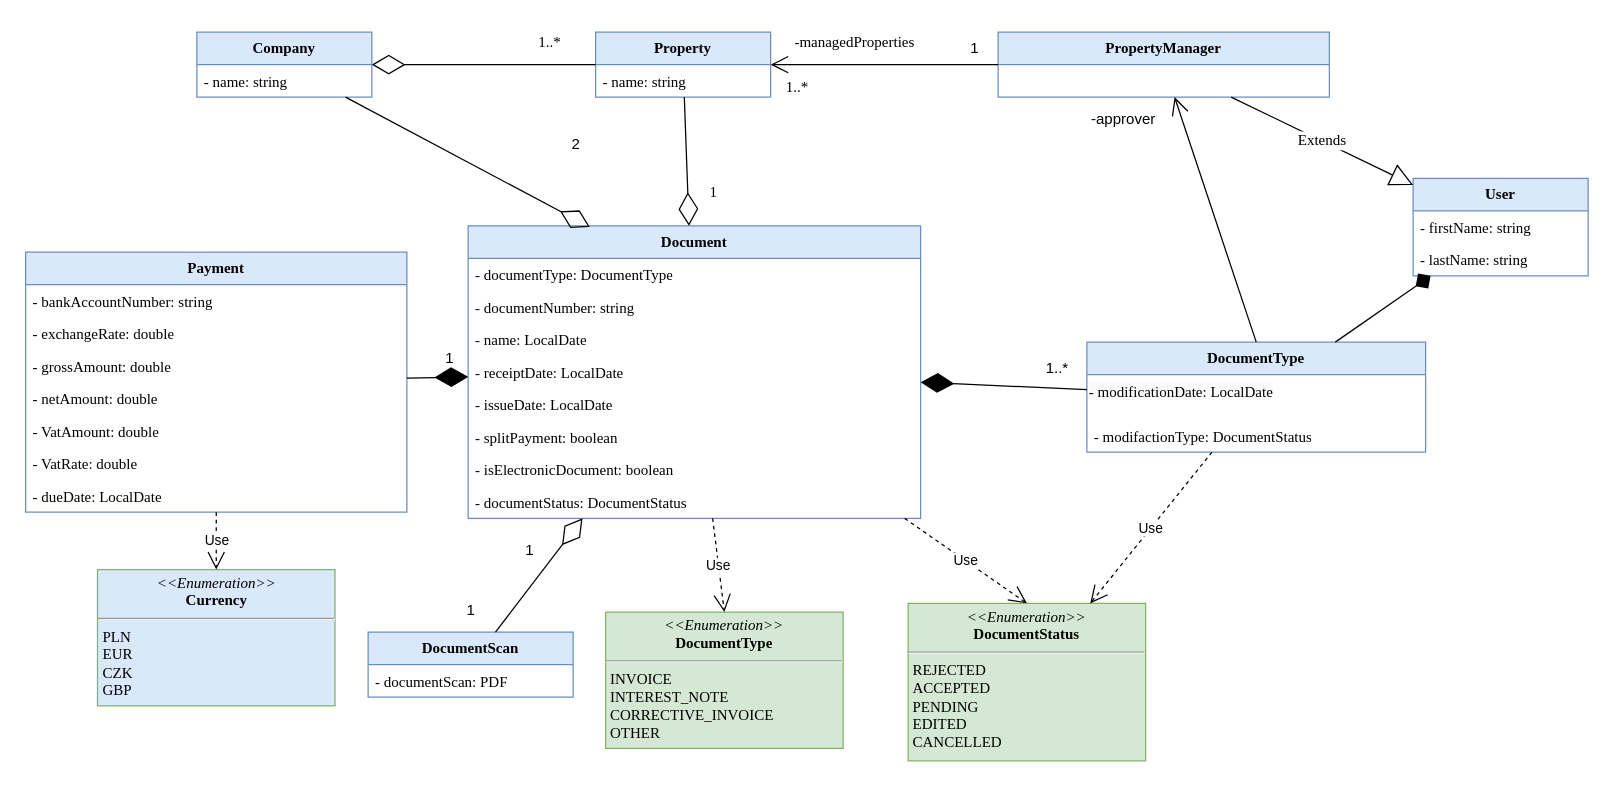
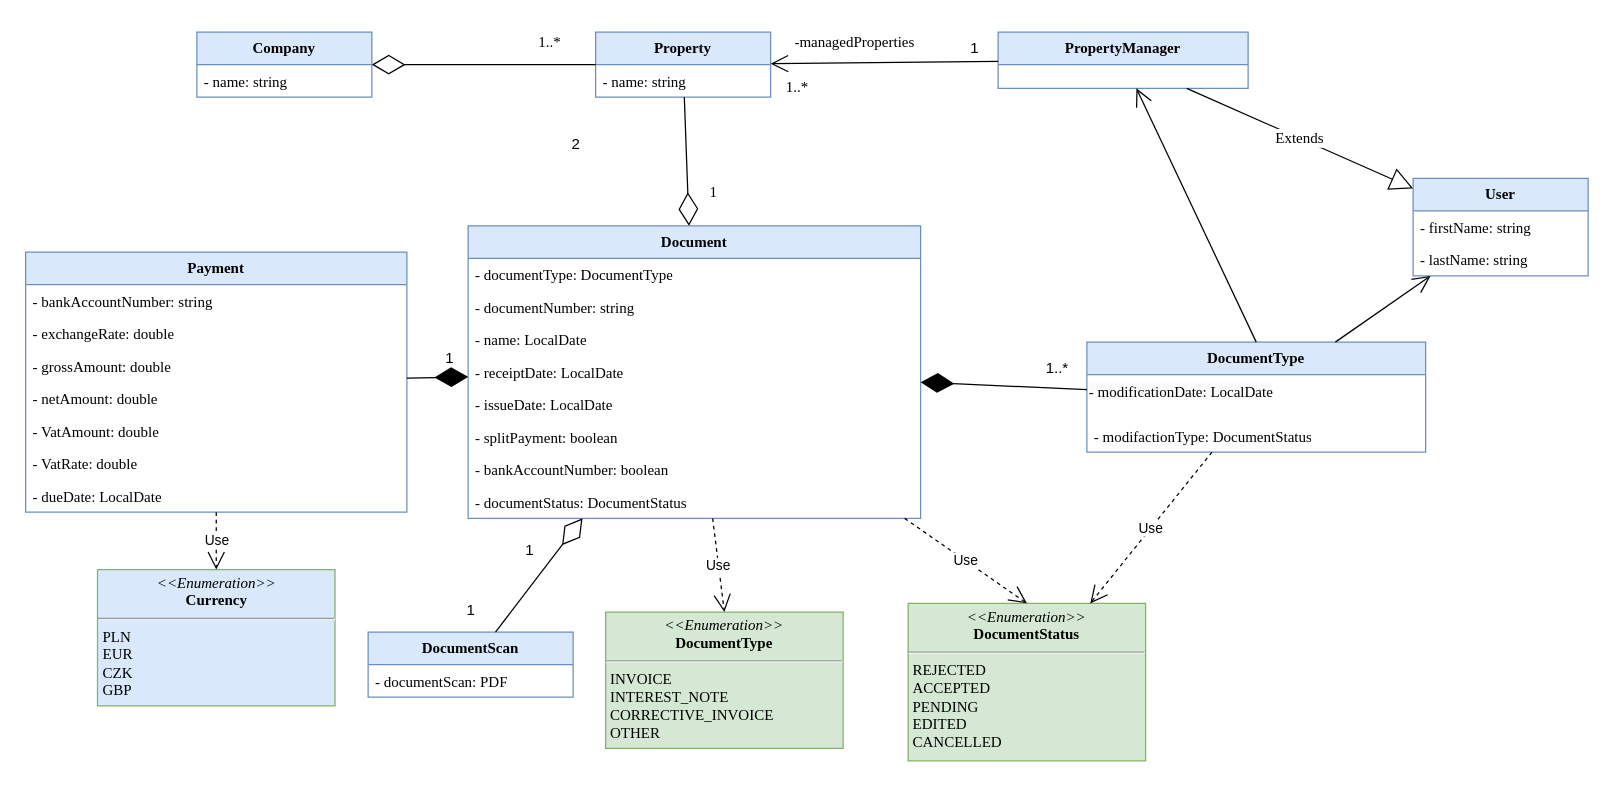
node "PropertyManager": size 331x65 -> 250x56
node "-approver": removed
edge "Company" -> "Document": removed
edge "DocumentType" -> "User": arrowhead diamond -> open
node "- isElectronicDocument: boolean": label "- isElectronicDocument: boolean" -> "- bankAccountNumber: boolean"
